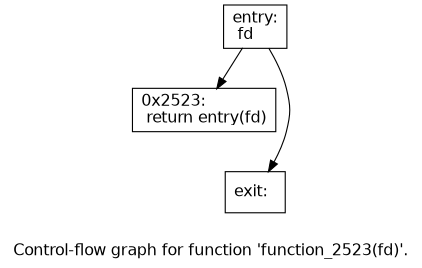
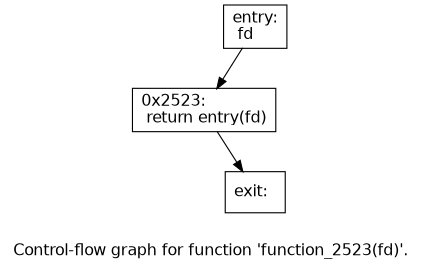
edge "entry:" -> "exit:": now "0x2523:" -> "exit:"
